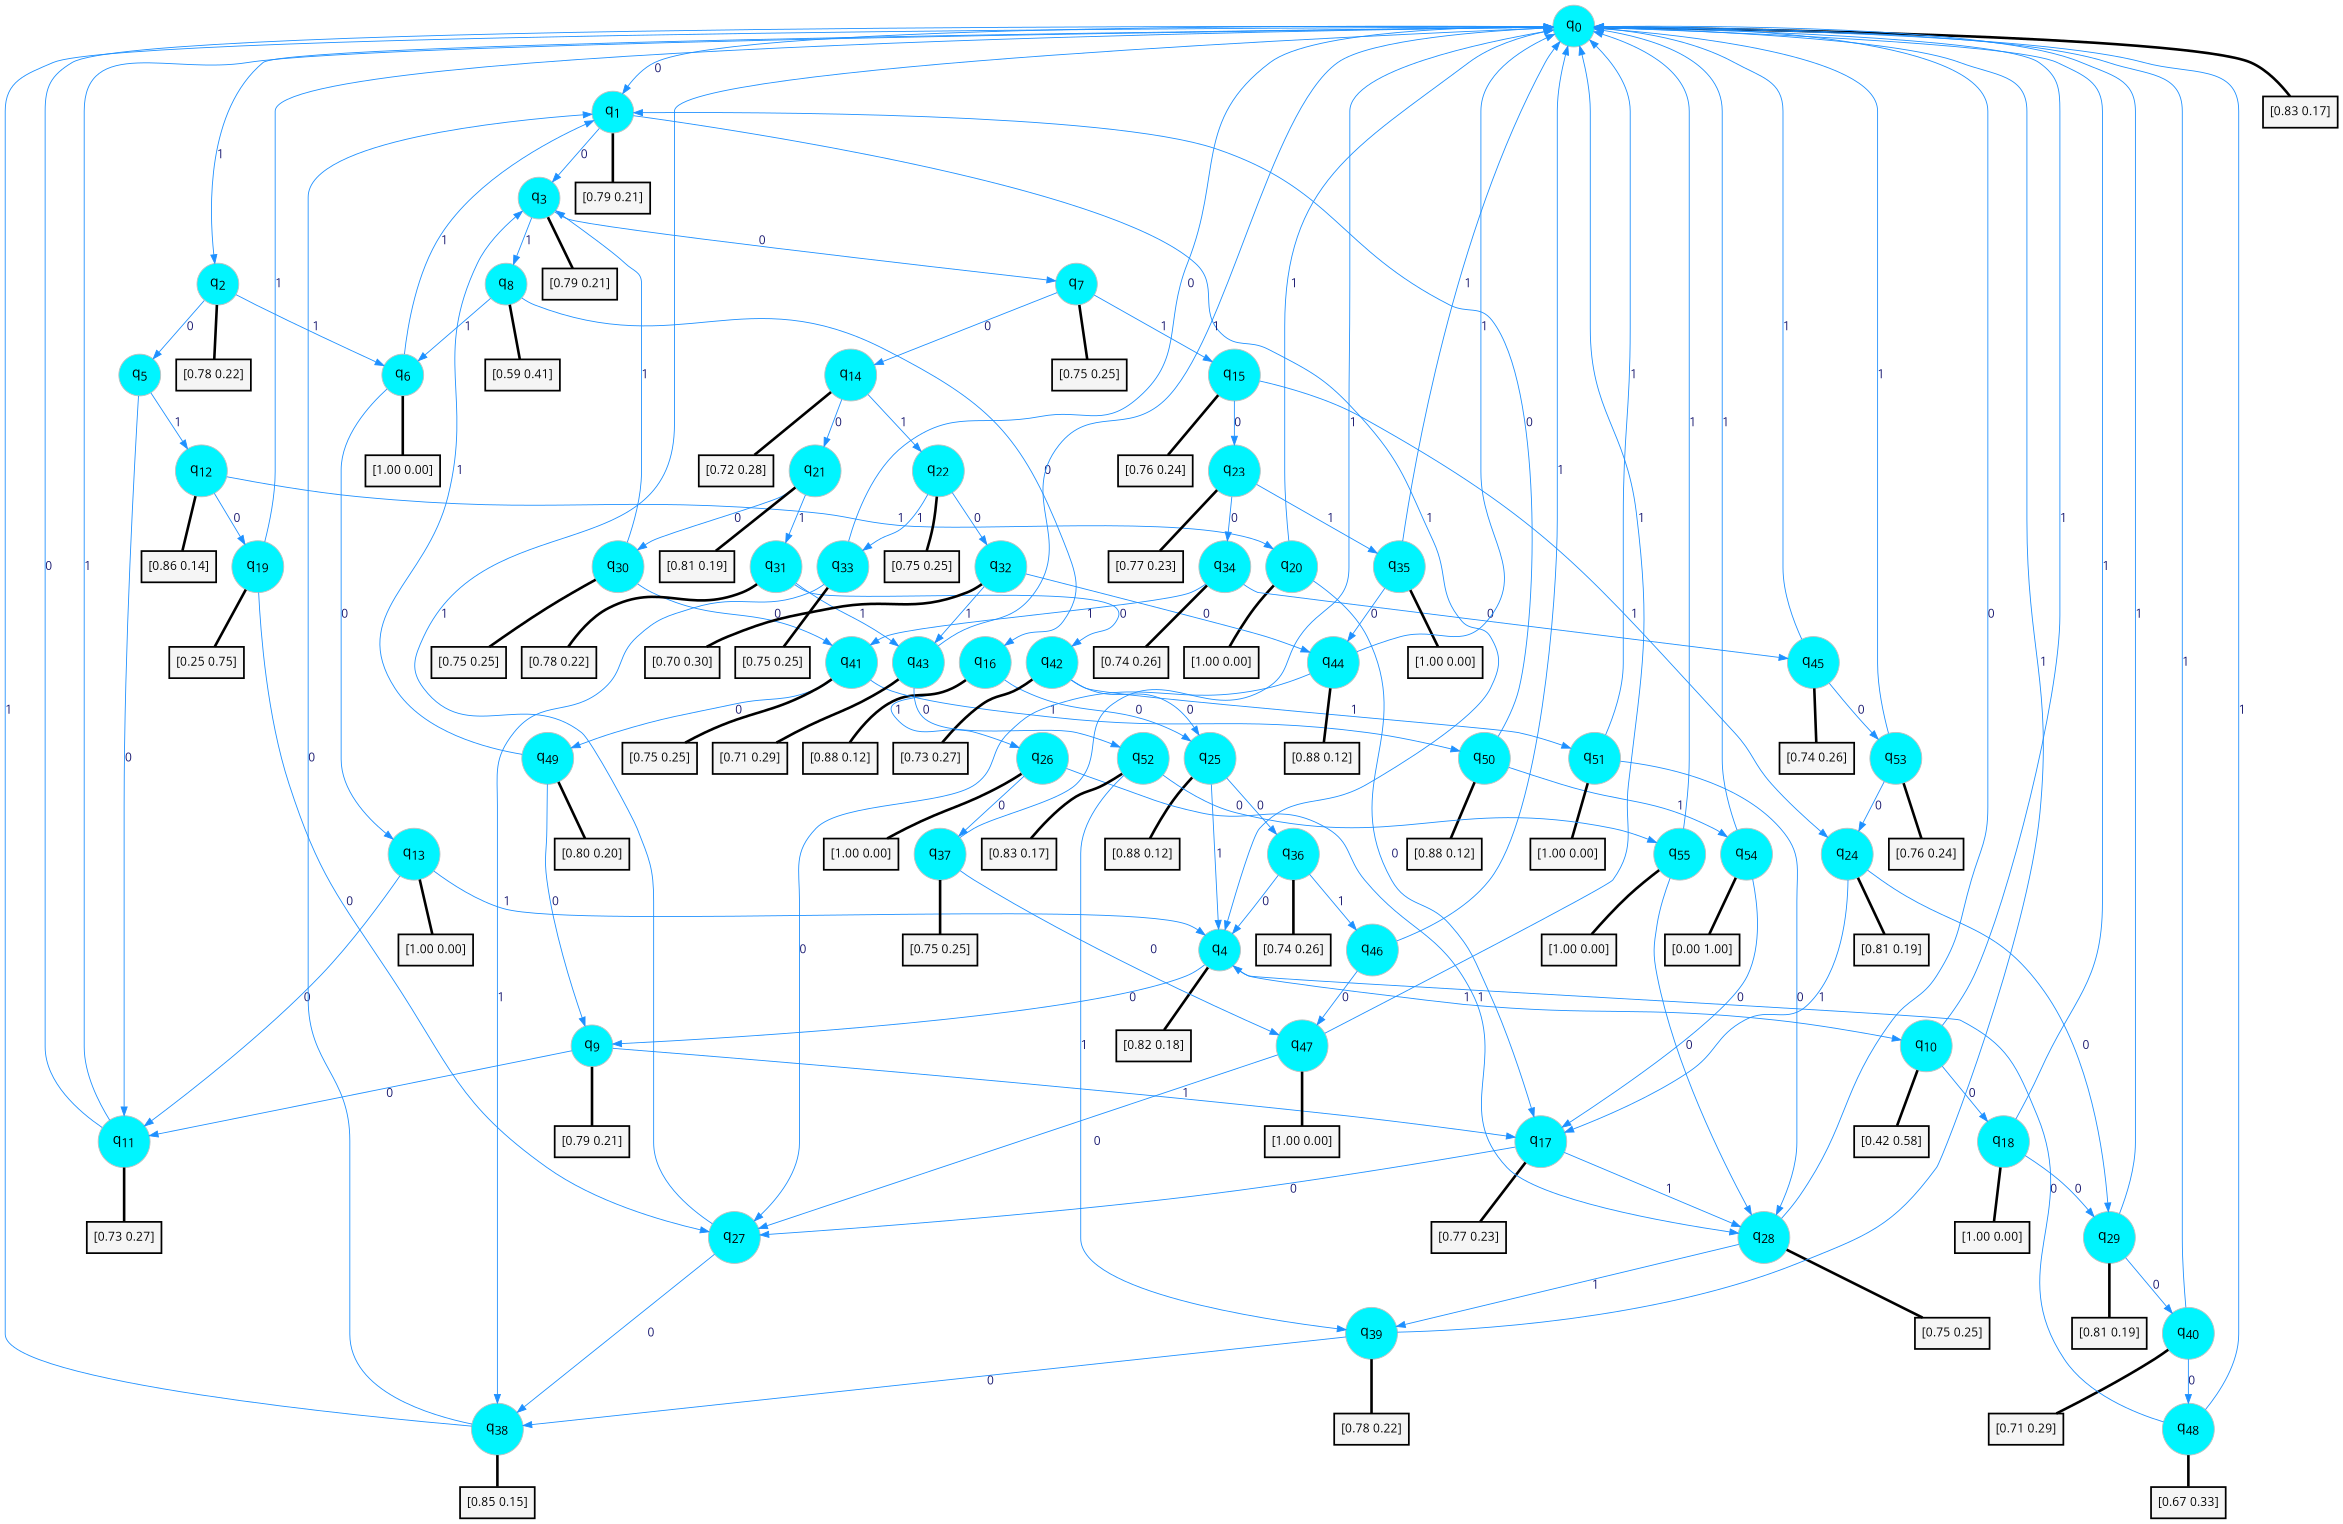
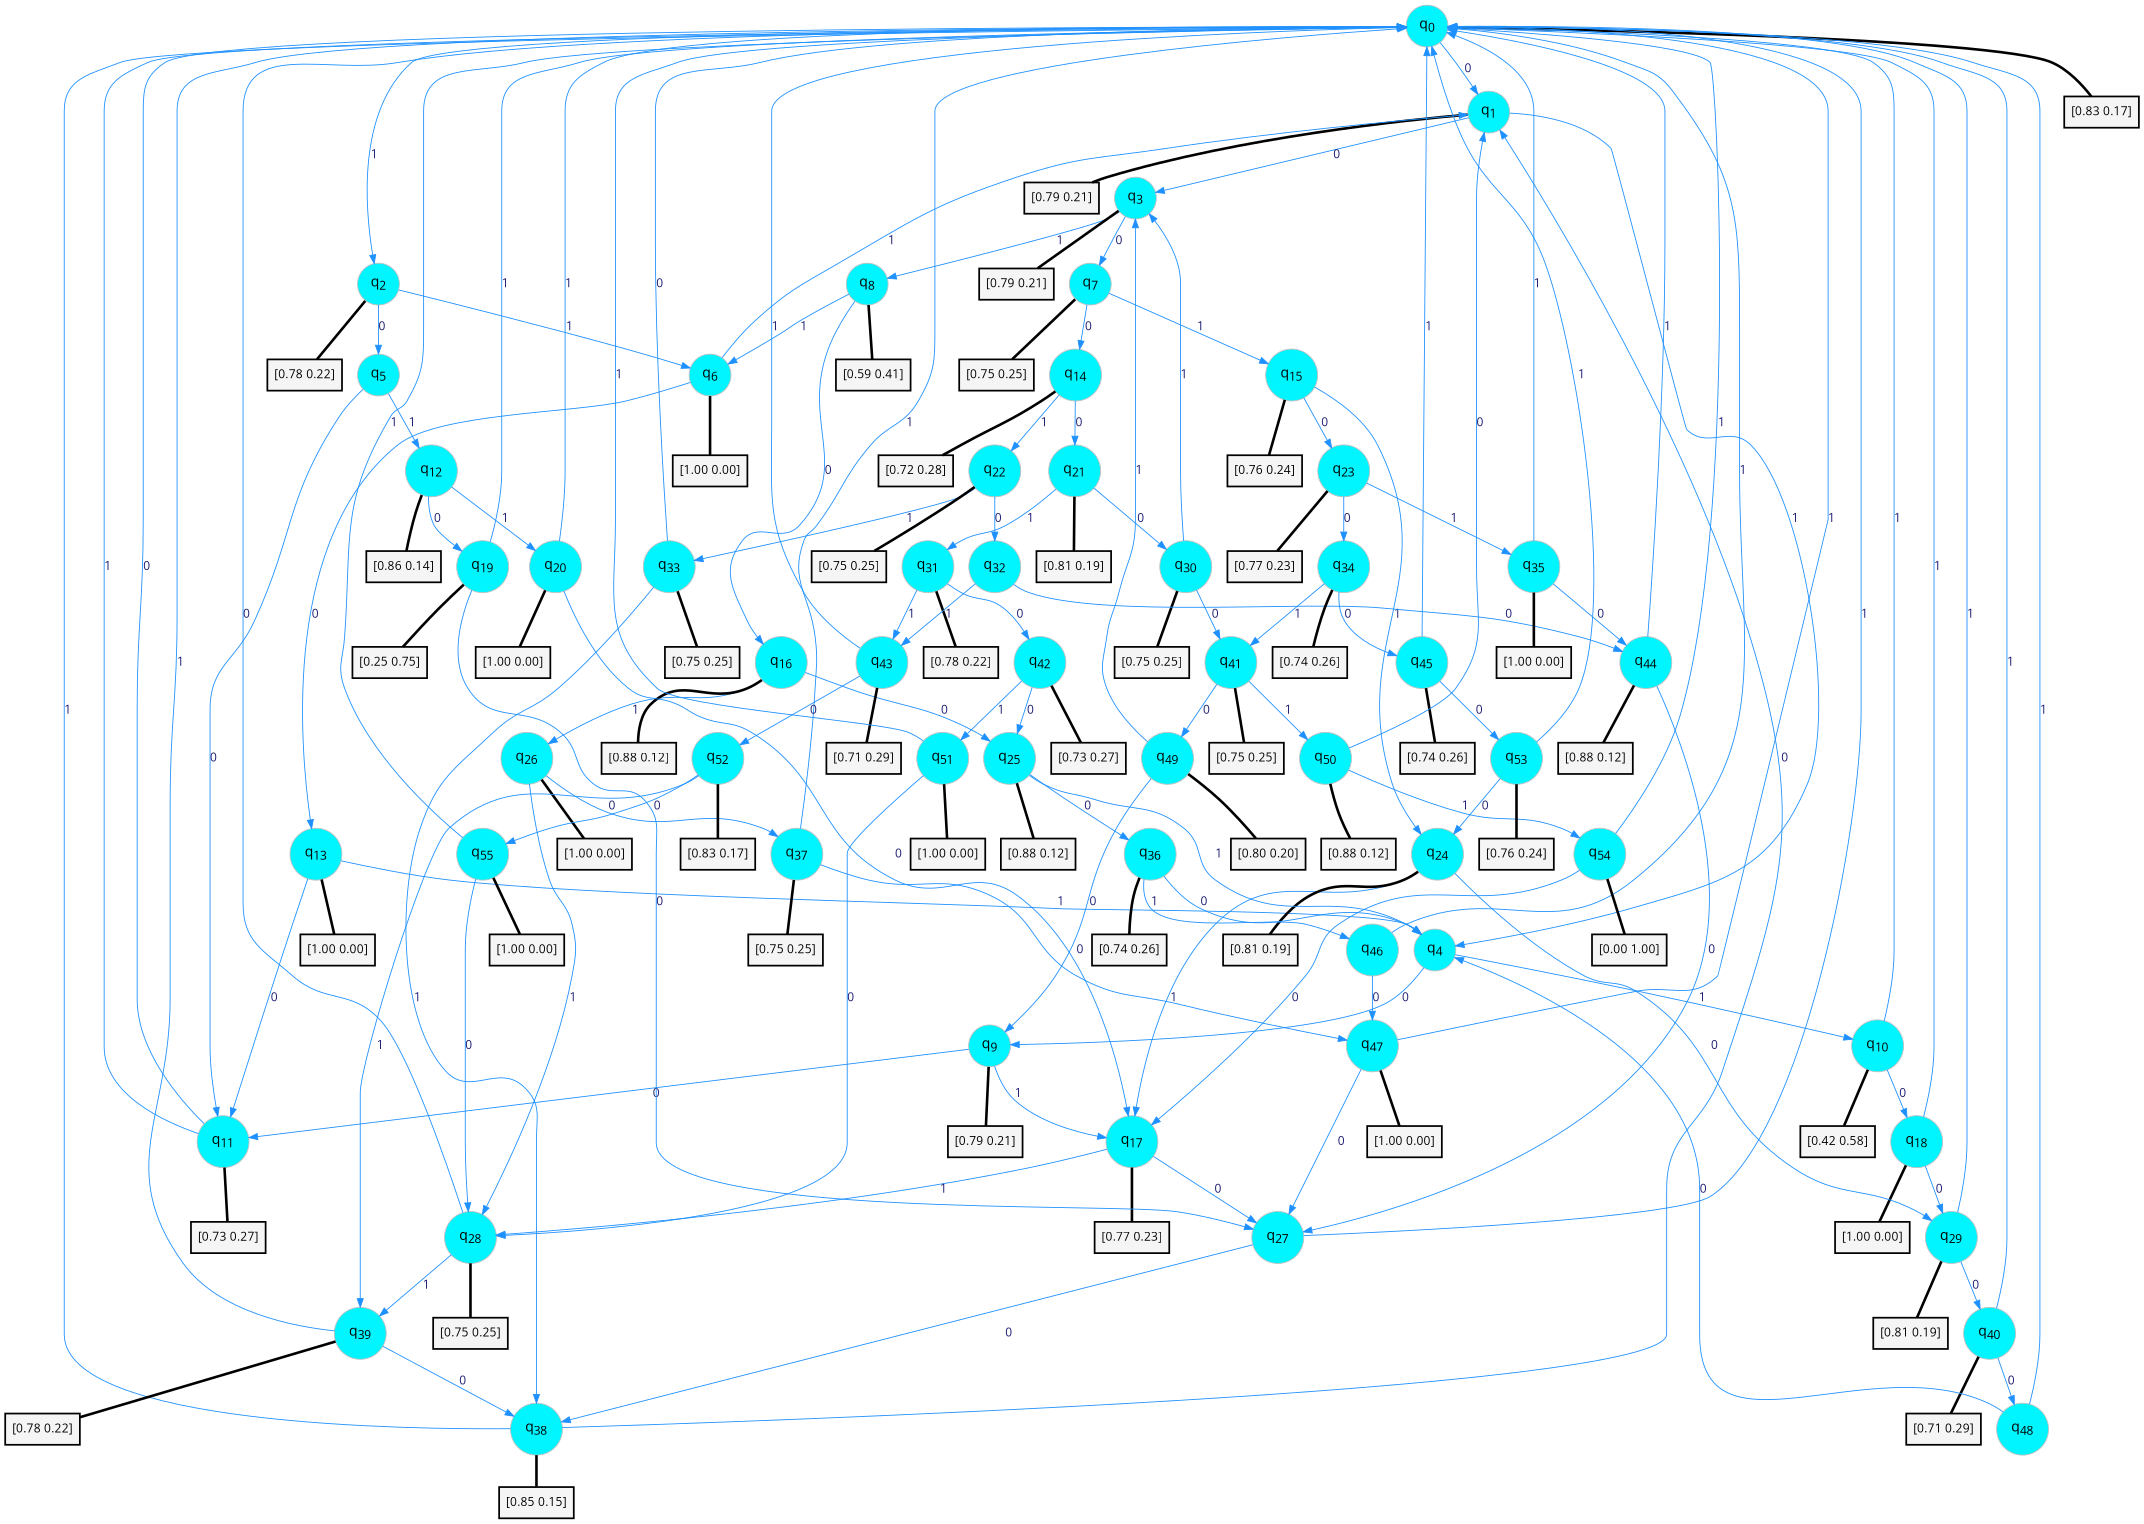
node "[0.70 0.30]": removed
node "[0.82 0.18]": removed
node "[0.67 0.33]": removed
